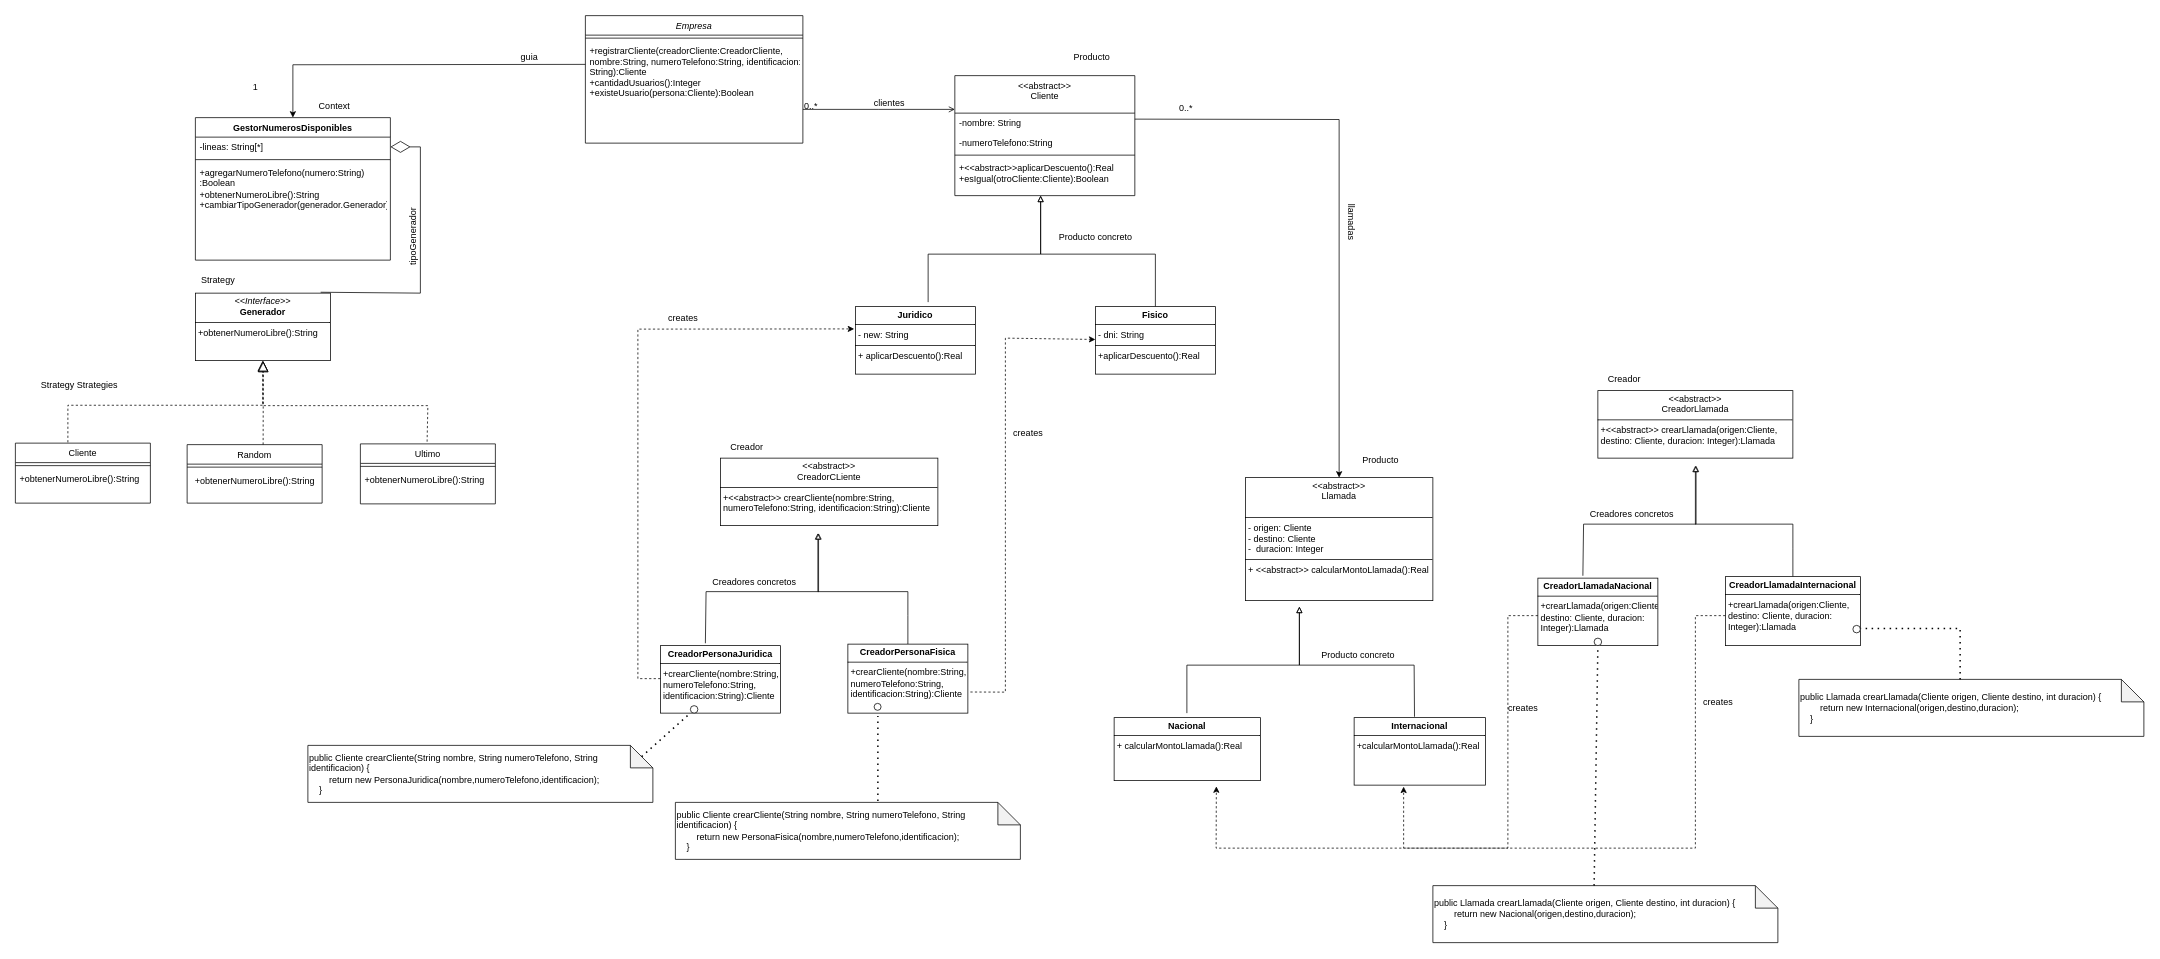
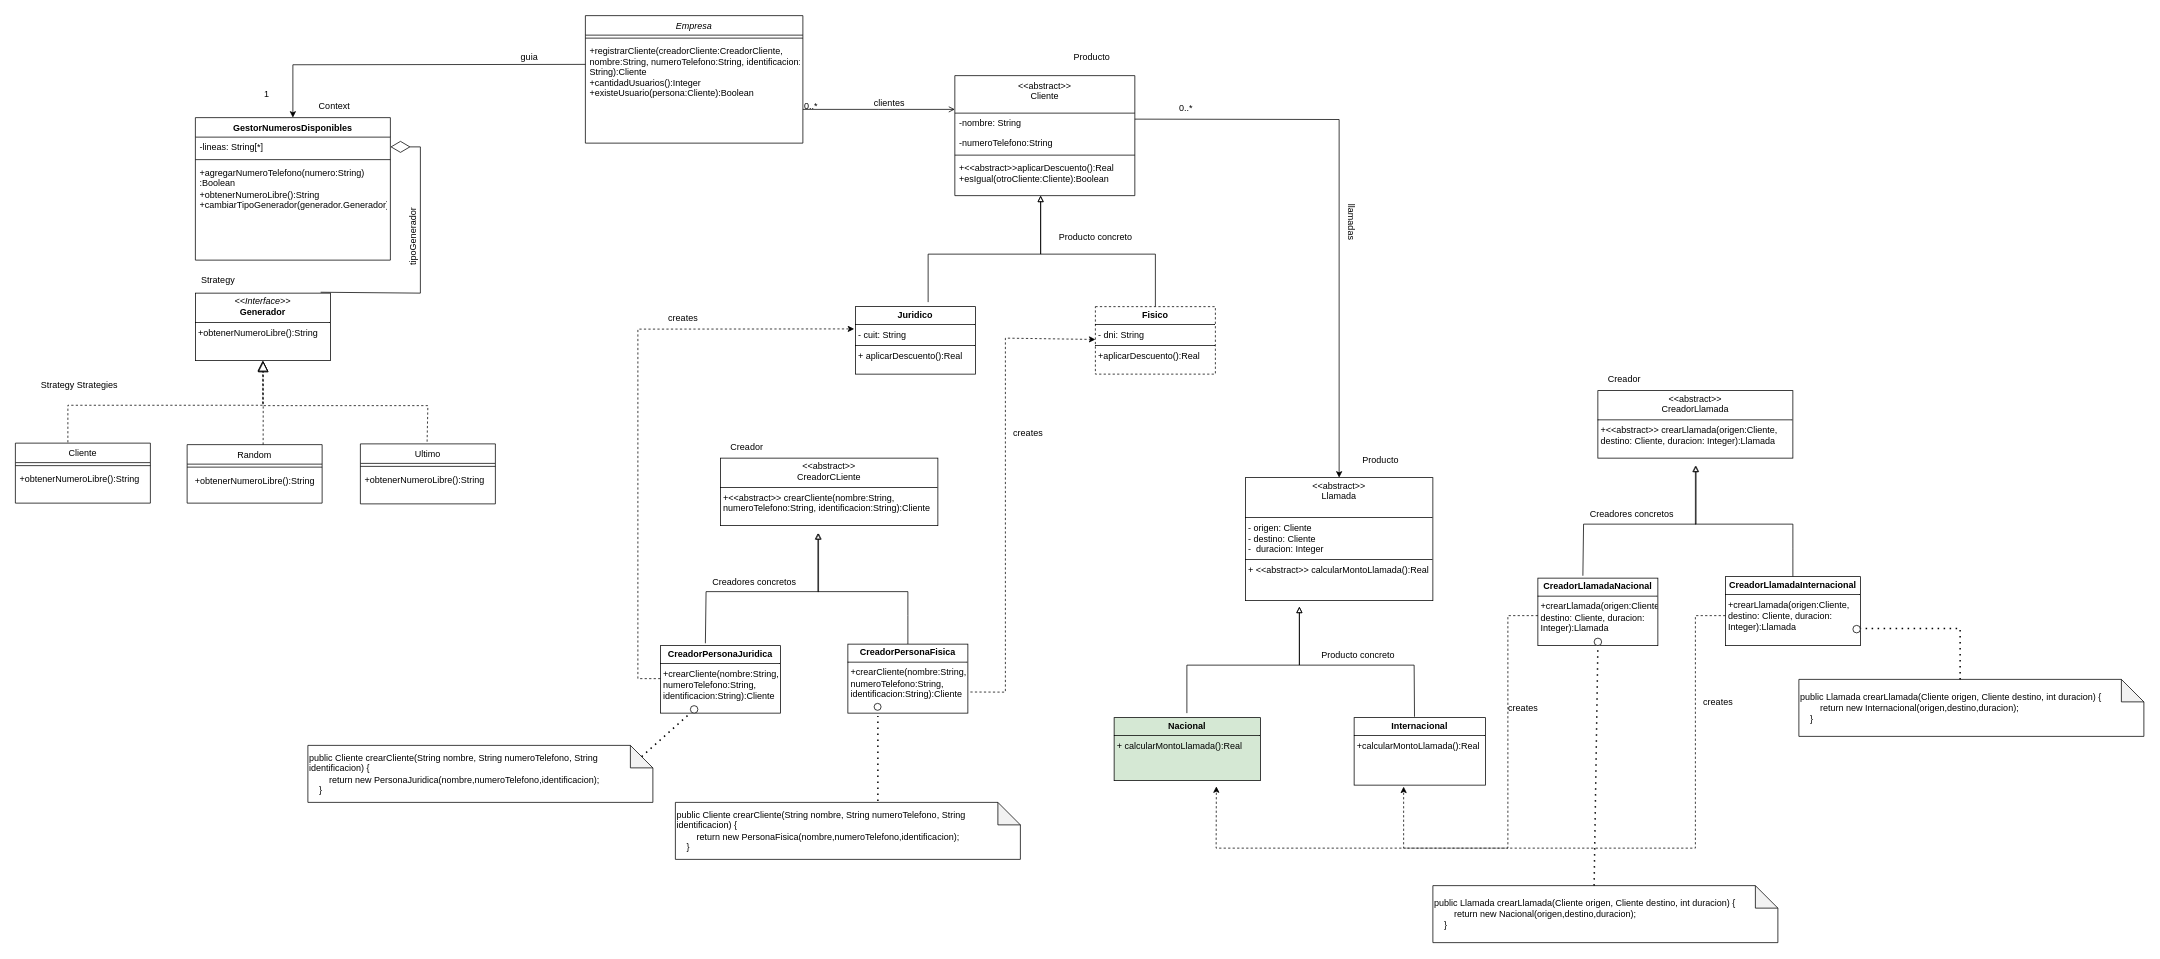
node "1": moved (255, 87) -> (267, 94)
node "Juridico - new: String + aplicarDescuento():Real": label "Juridico - new: String + aplicarDescuento():Real" -> "Juridico - cuit: String + aplicarDescuento():Real"
node "Fisico - dni: String +aplicarDescuento():Real": style solid -> dashed
node "Nacional + calcularMontoLlamada():Real": fillcolor #ffffff -> #d5e8d4
